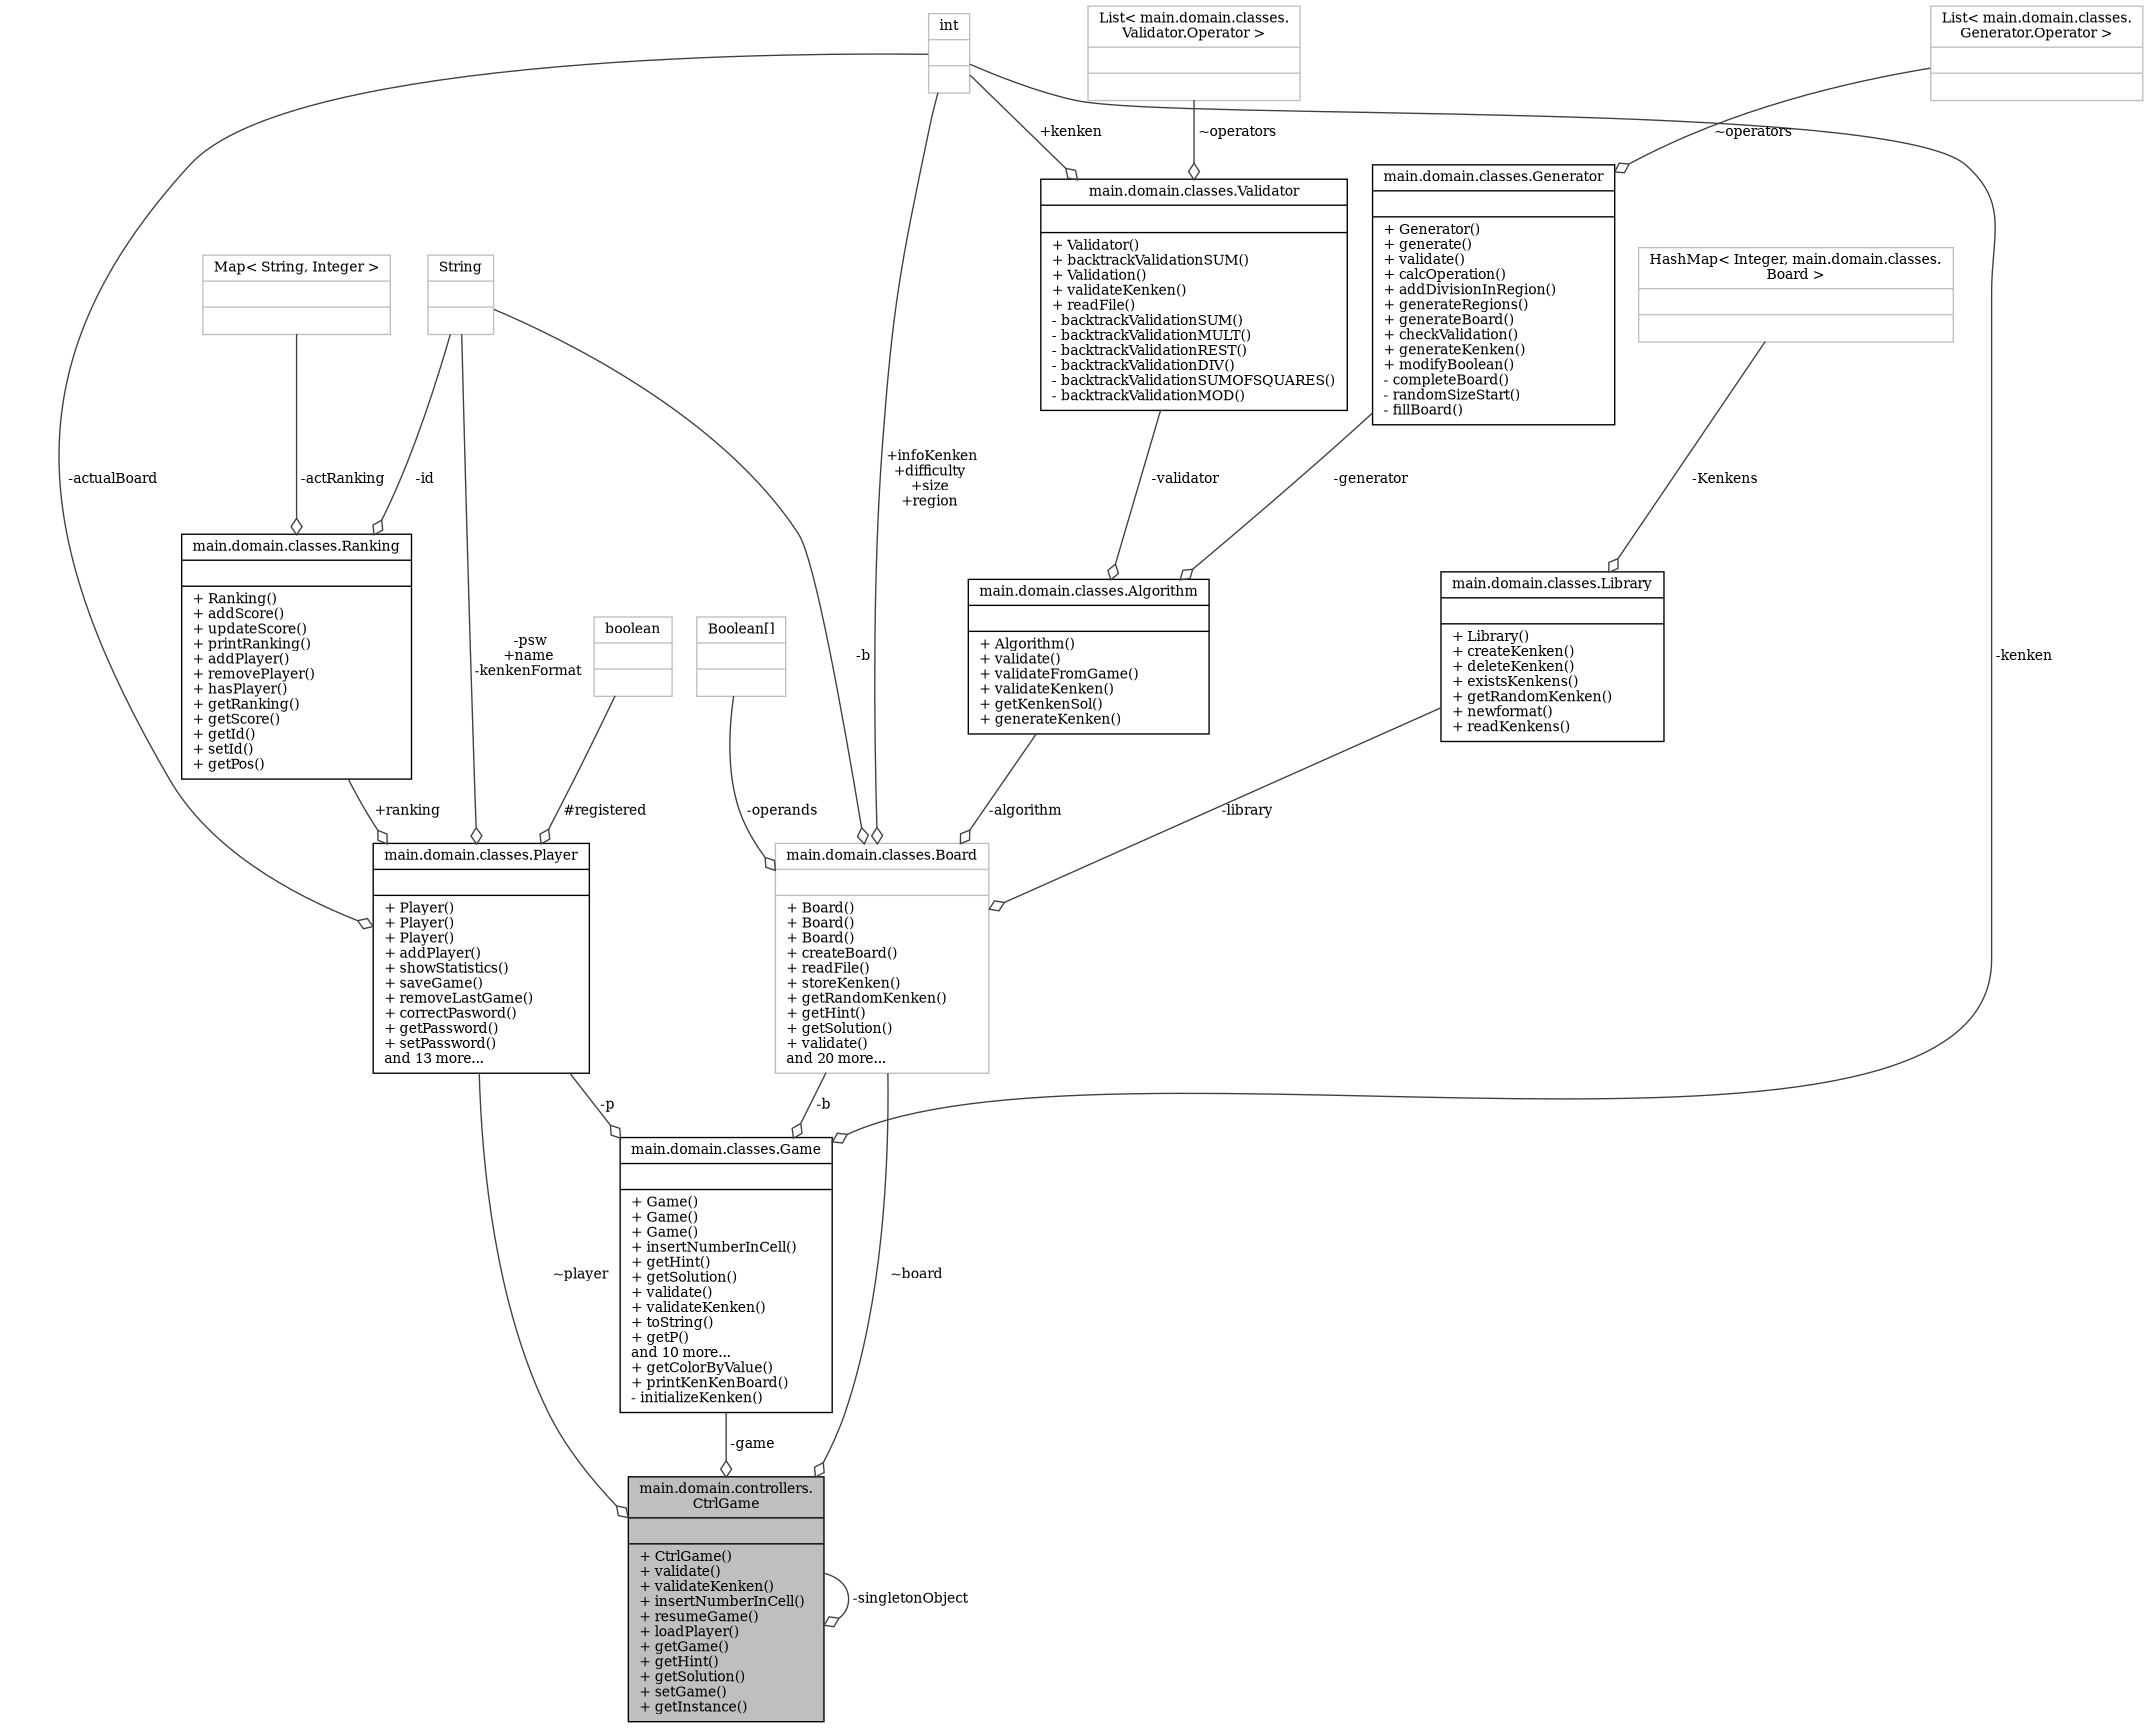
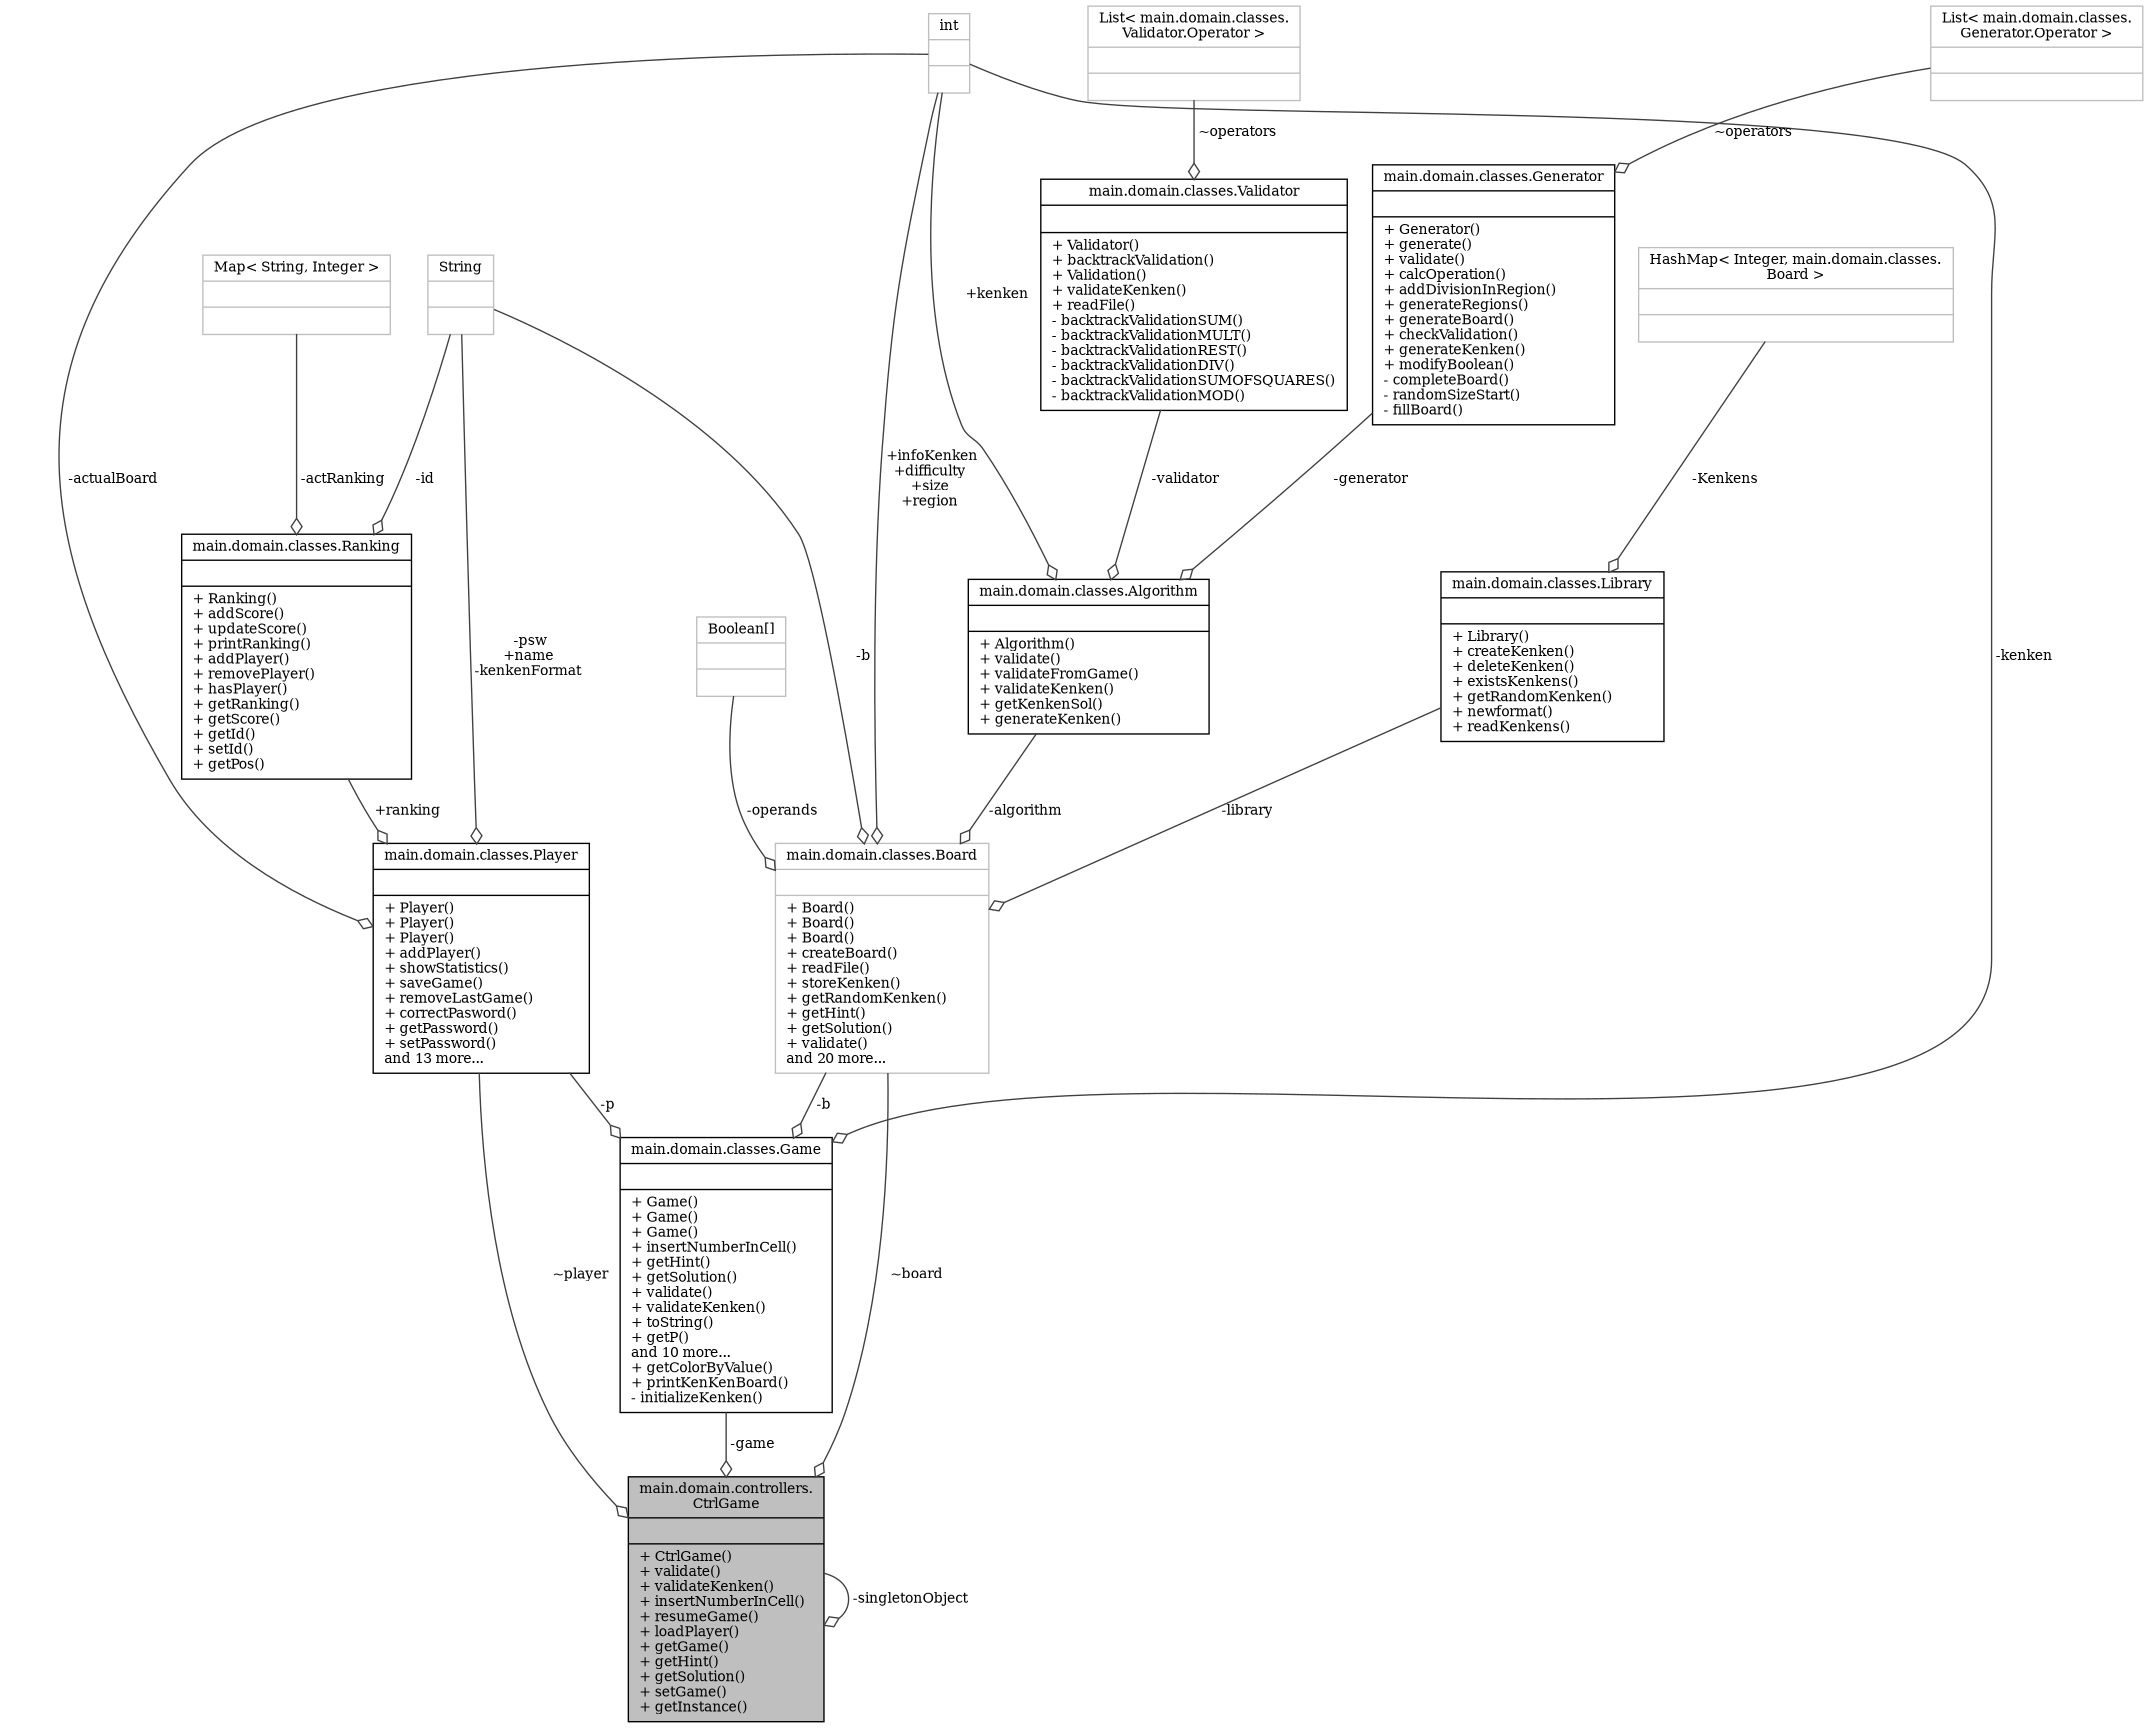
edge "int" -> "main.domain.classes.Validator": now "int" -> "main.domain.classes.Algorithm"
node "main.domain.classes.Validator": text "+ backtrackValidationSUM()" -> "+ backtrackValidation()"
node "boolean": removed
